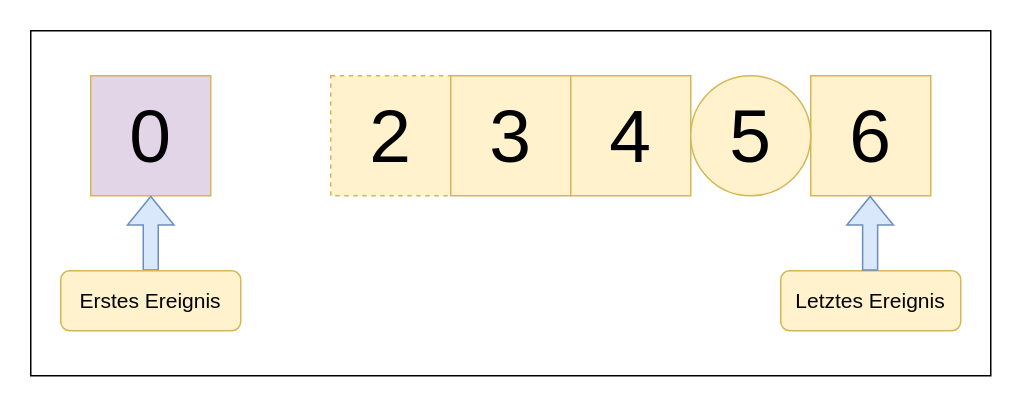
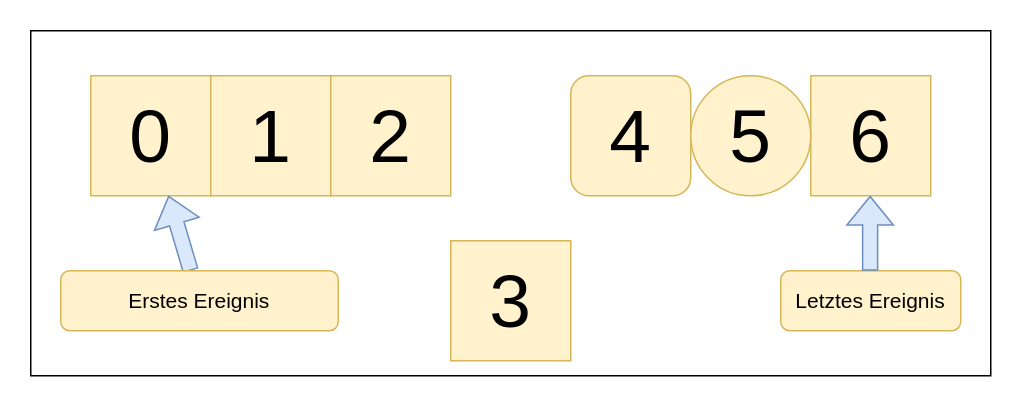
node "0": fillcolor #e1d5e7 -> #fff2cc
node "1": added
node "2": style dashed -> solid
node "3": moved (511, 136) -> (511, 301)
node "4": shape rectangle -> rounded rectangle
node "Erstes Ereignis": size 180x60 -> 278x60
